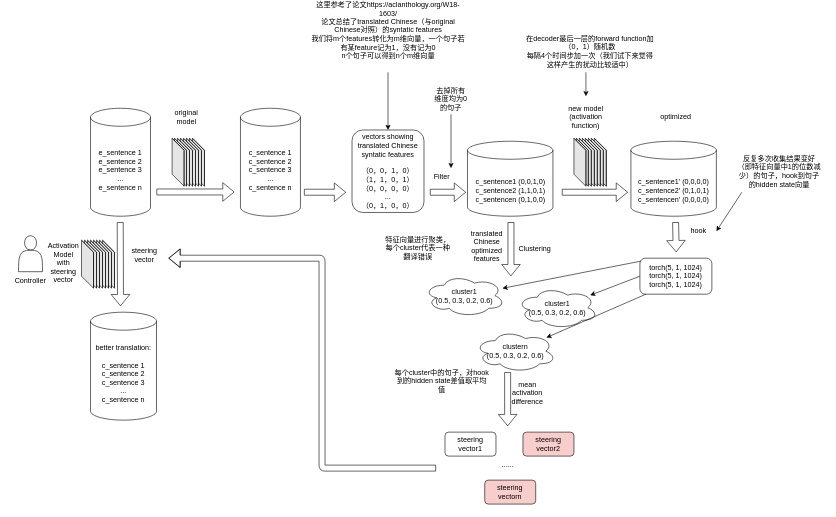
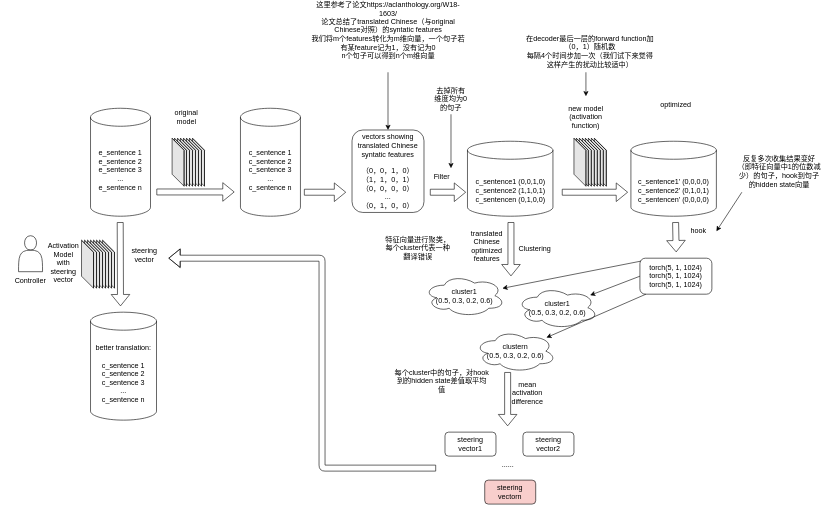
node "optimized": moved (676, 117) -> (676, 105)
node "steering vector2": fillcolor #f8cecc -> #ffffff
